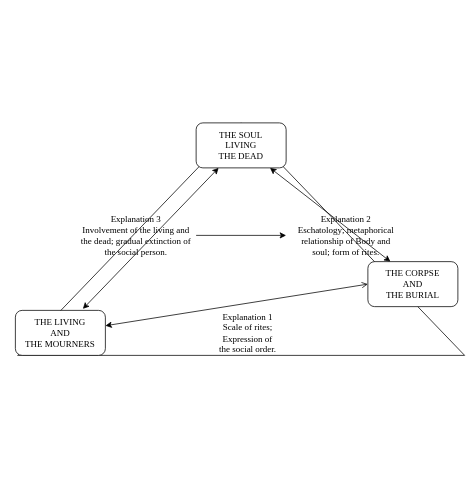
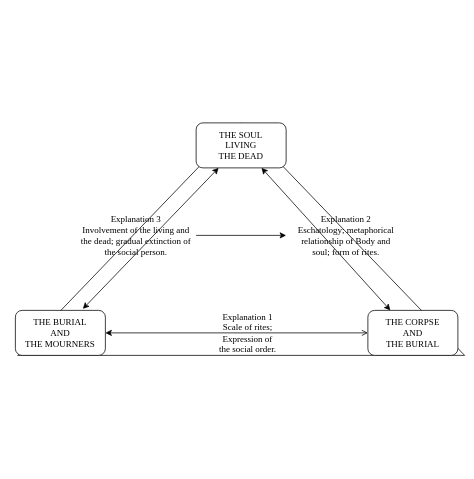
node "THE CORPSE AND THE BURIAL": moved (413, 284) -> (413, 333)
node "THE LIVING AND THE MOURNERS": label "THE LIVING AND THE MOURNERS" -> "THE BURIAL AND THE MOURNERS"
